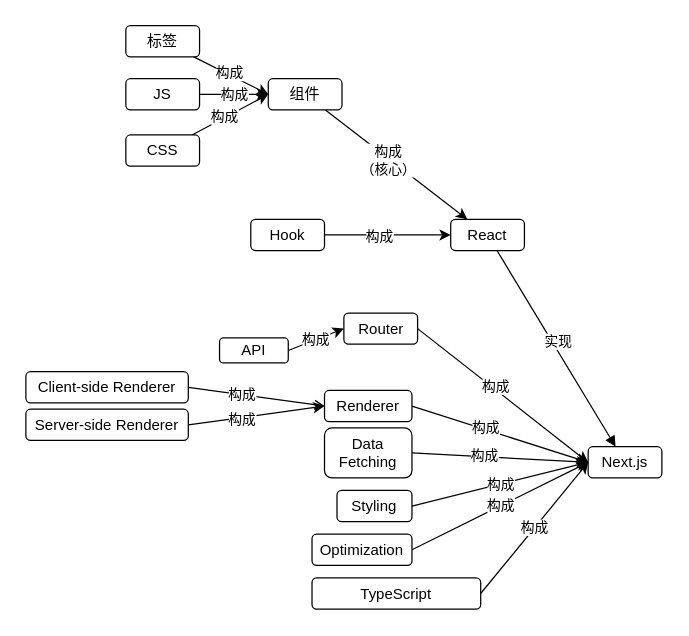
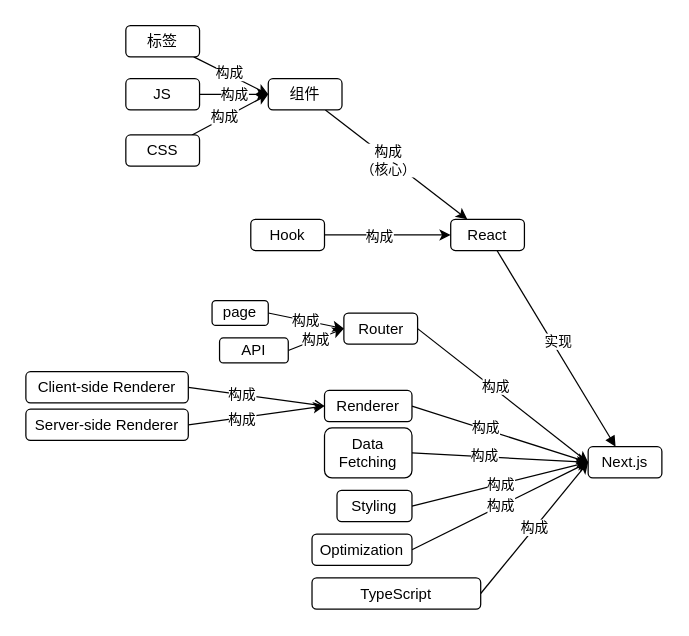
node "page": added
edge "page" -> "Router": added, label "构成"
